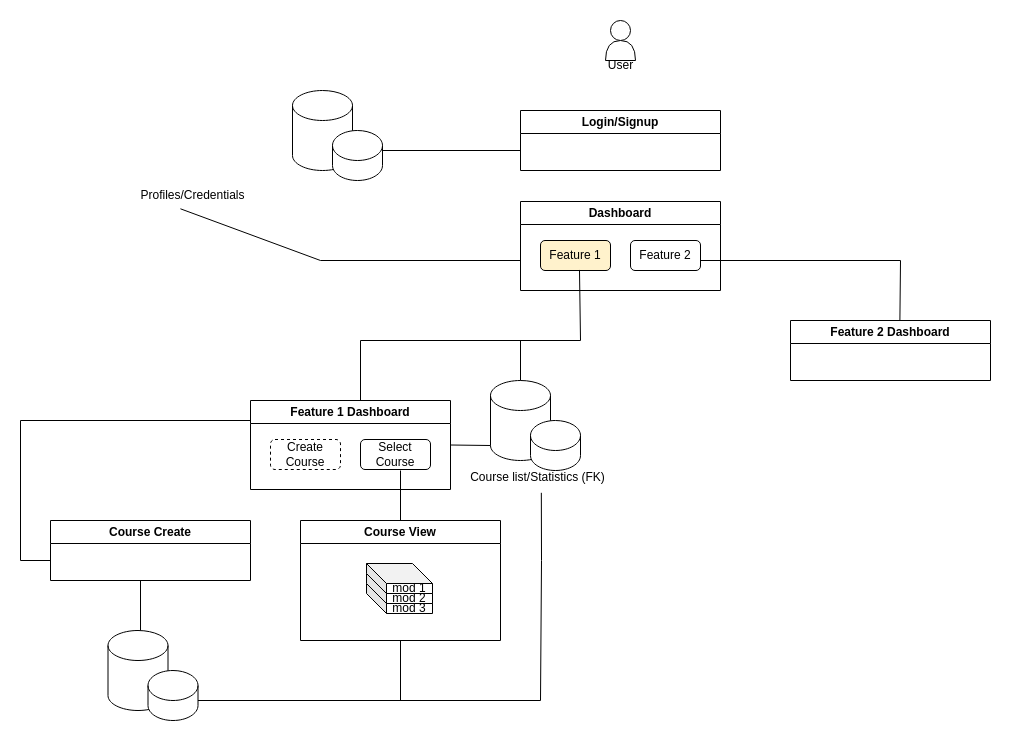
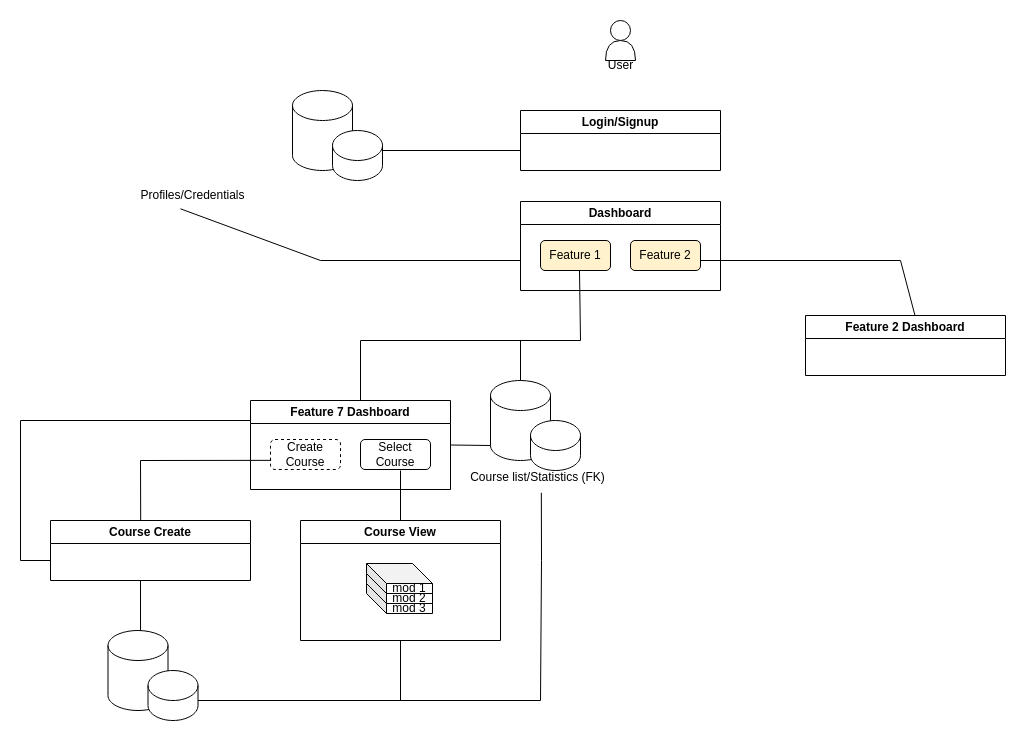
node "Feature 2": fillcolor #ffffff -> #fff2cc
node "Feature 2 Dashboard": moved (891, 351) -> (906, 346)
node "Feature 1 Dashboard": label "Feature 1 Dashboard" -> "Feature 7 Dashboard"
edge "Create Course" -- "Course Create": added
